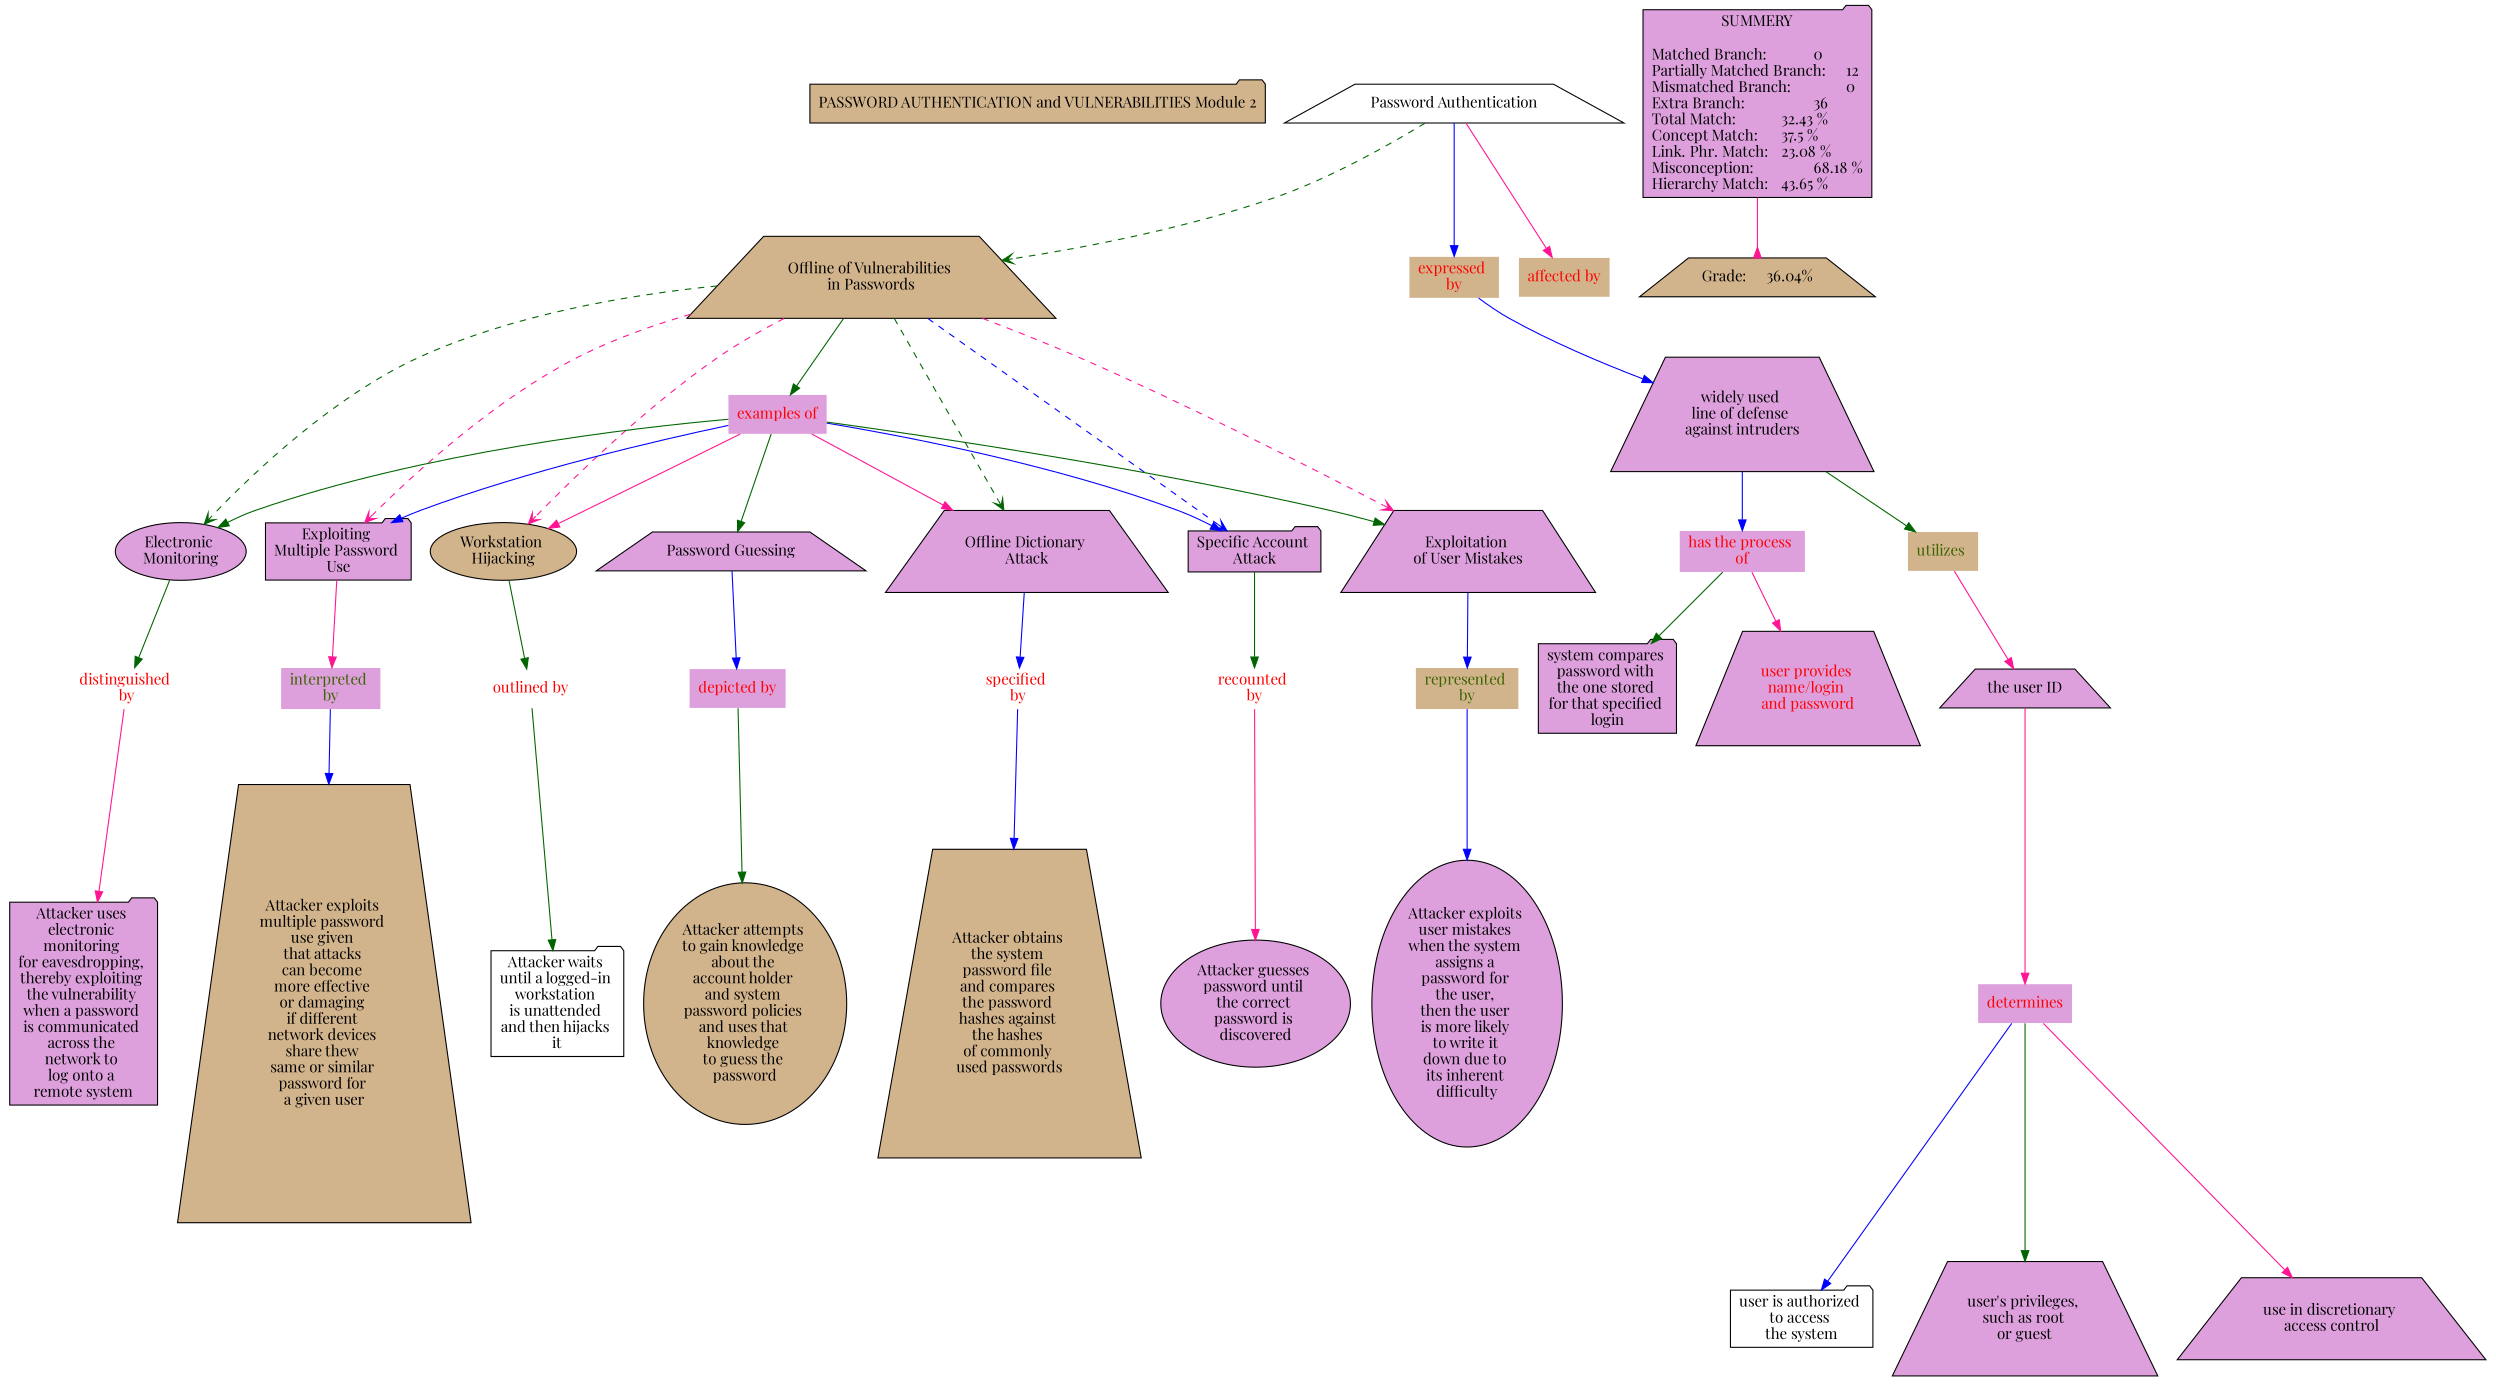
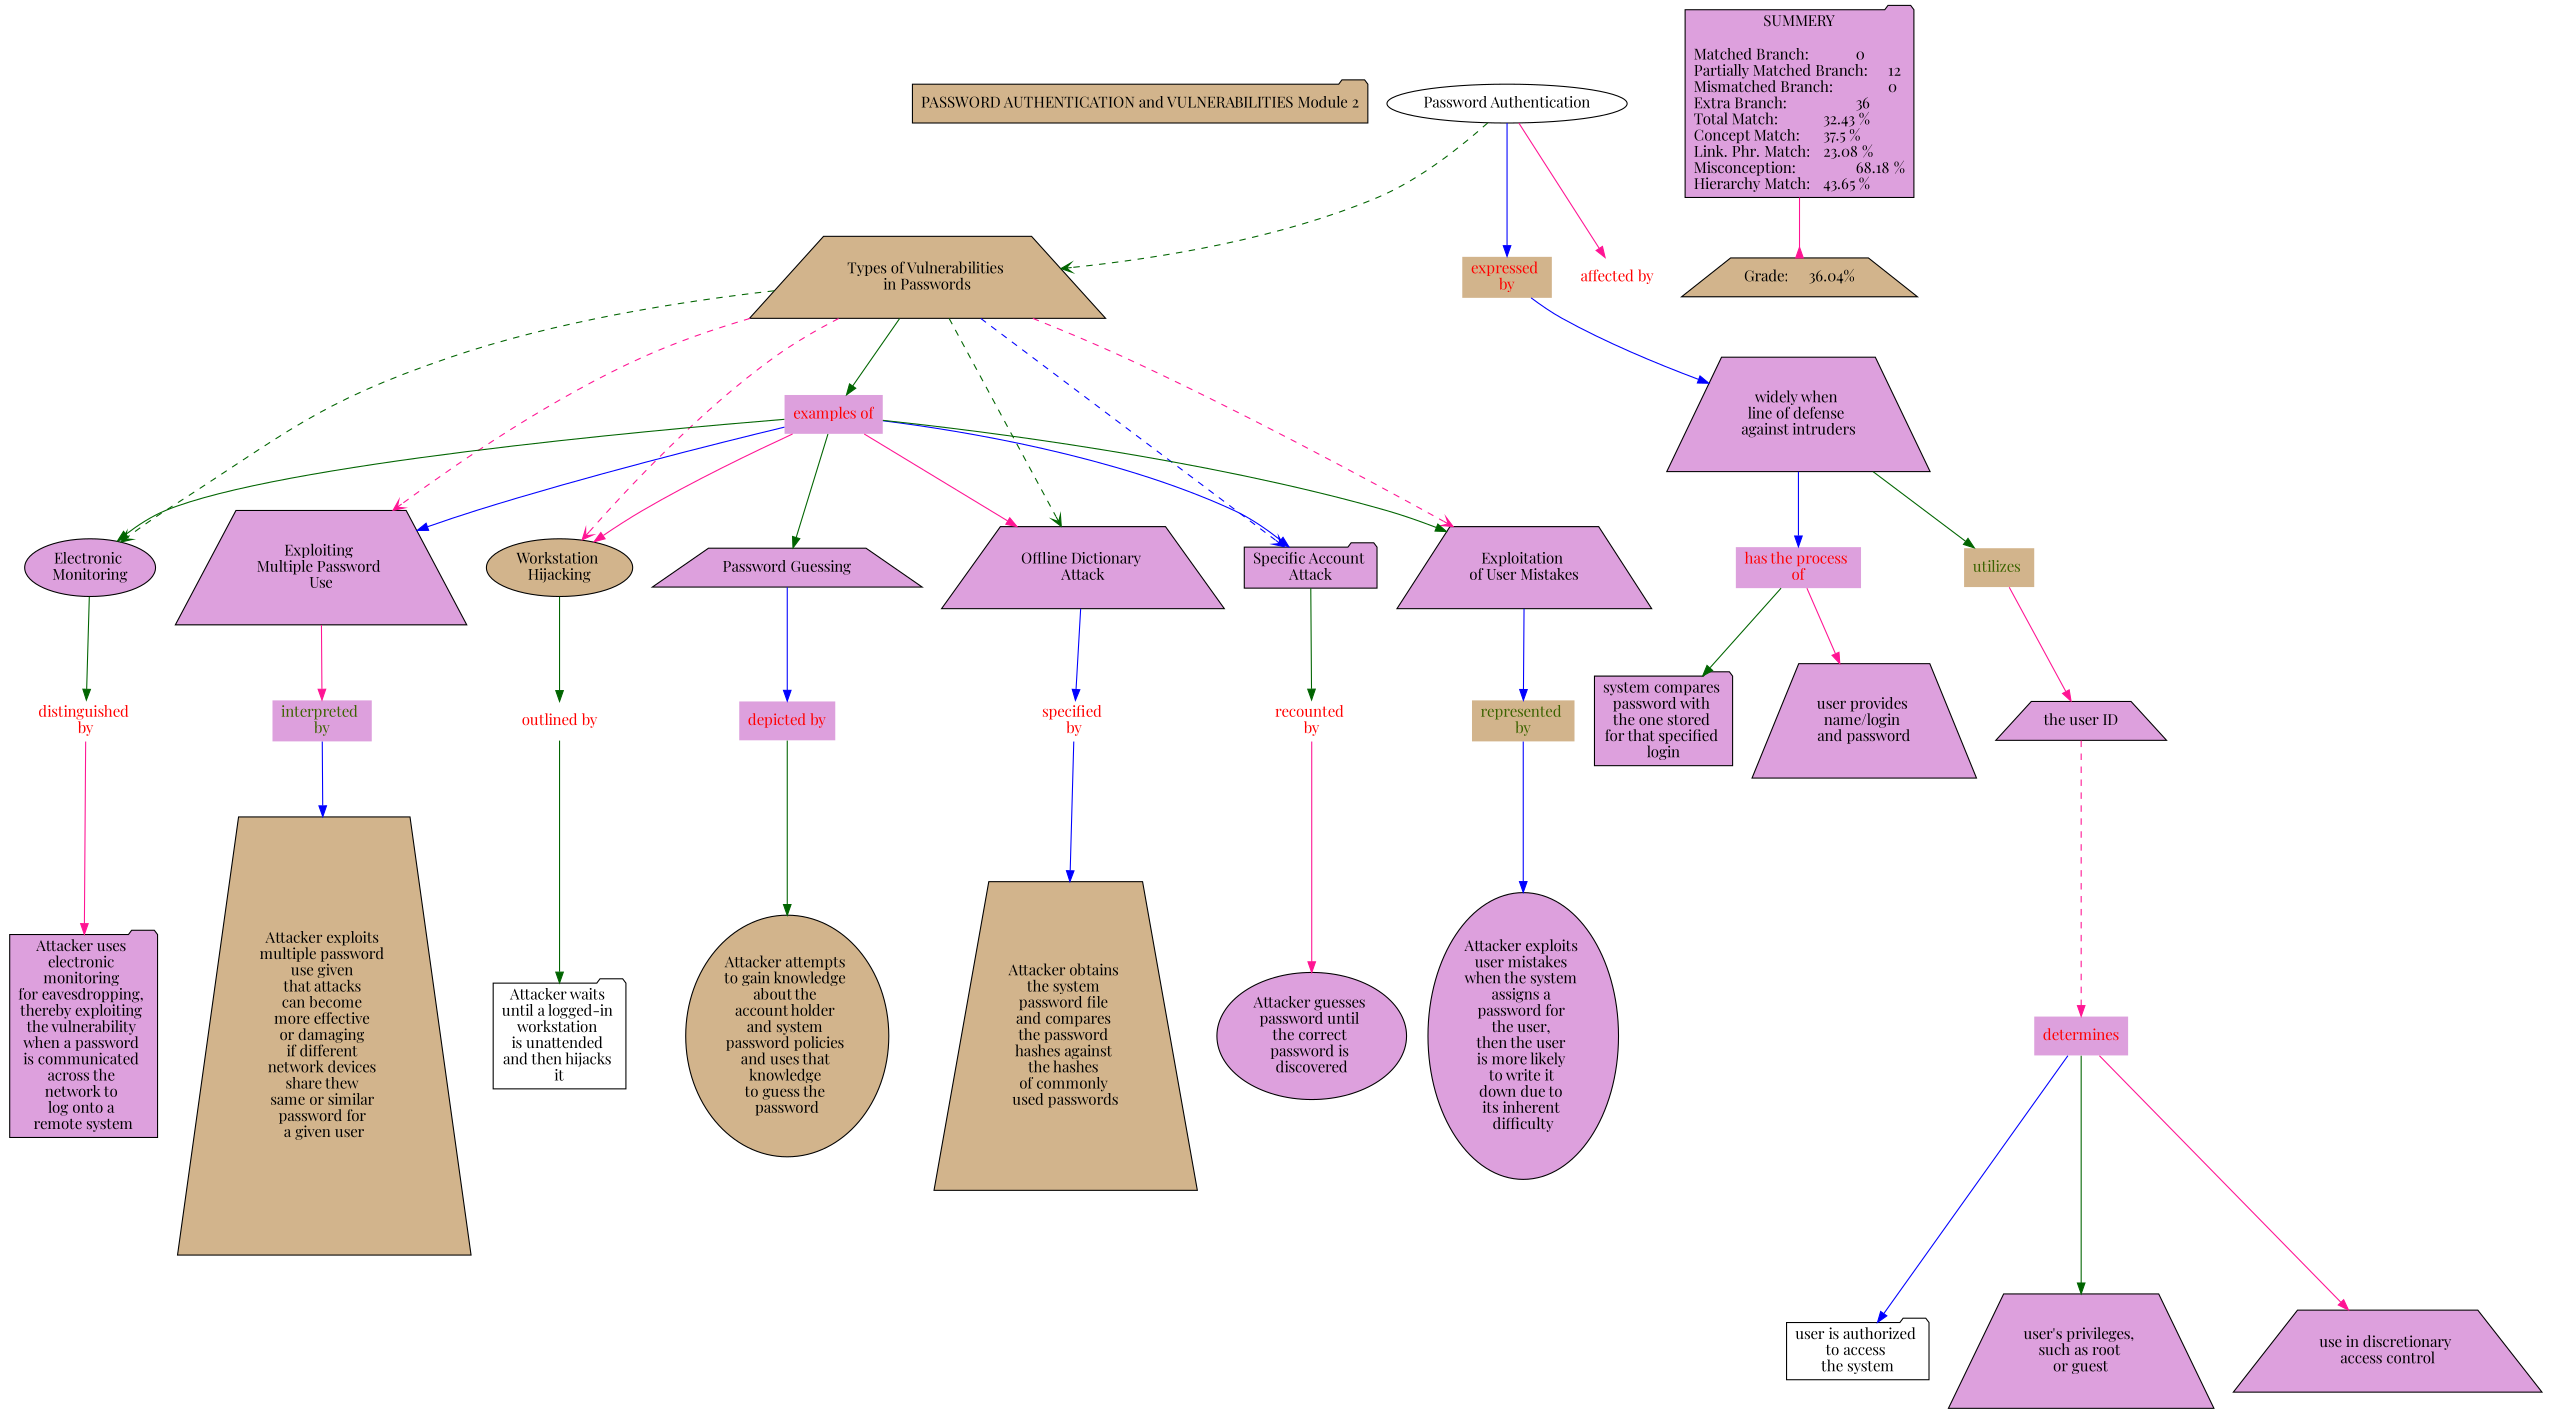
node "Password Authentication": shape trapezium -> ellipse
node "Offline of Vulnerabilities in Passwords": label "Offline of Vulnerabilities in Passwords" -> "Types of Vulnerabilities in Passwords"
node "affected by": fillcolor tan -> white
node "widely used line of defense against intruders": label "widely used line of defense against intruders" -> "widely when line of defense against intruders"
node "Exploiting Multiple Password Use": shape folder -> trapezium
node "user provides name/login and password": fontcolor red -> black
edge "the user ID" -> "determines": style solid -> dashed
